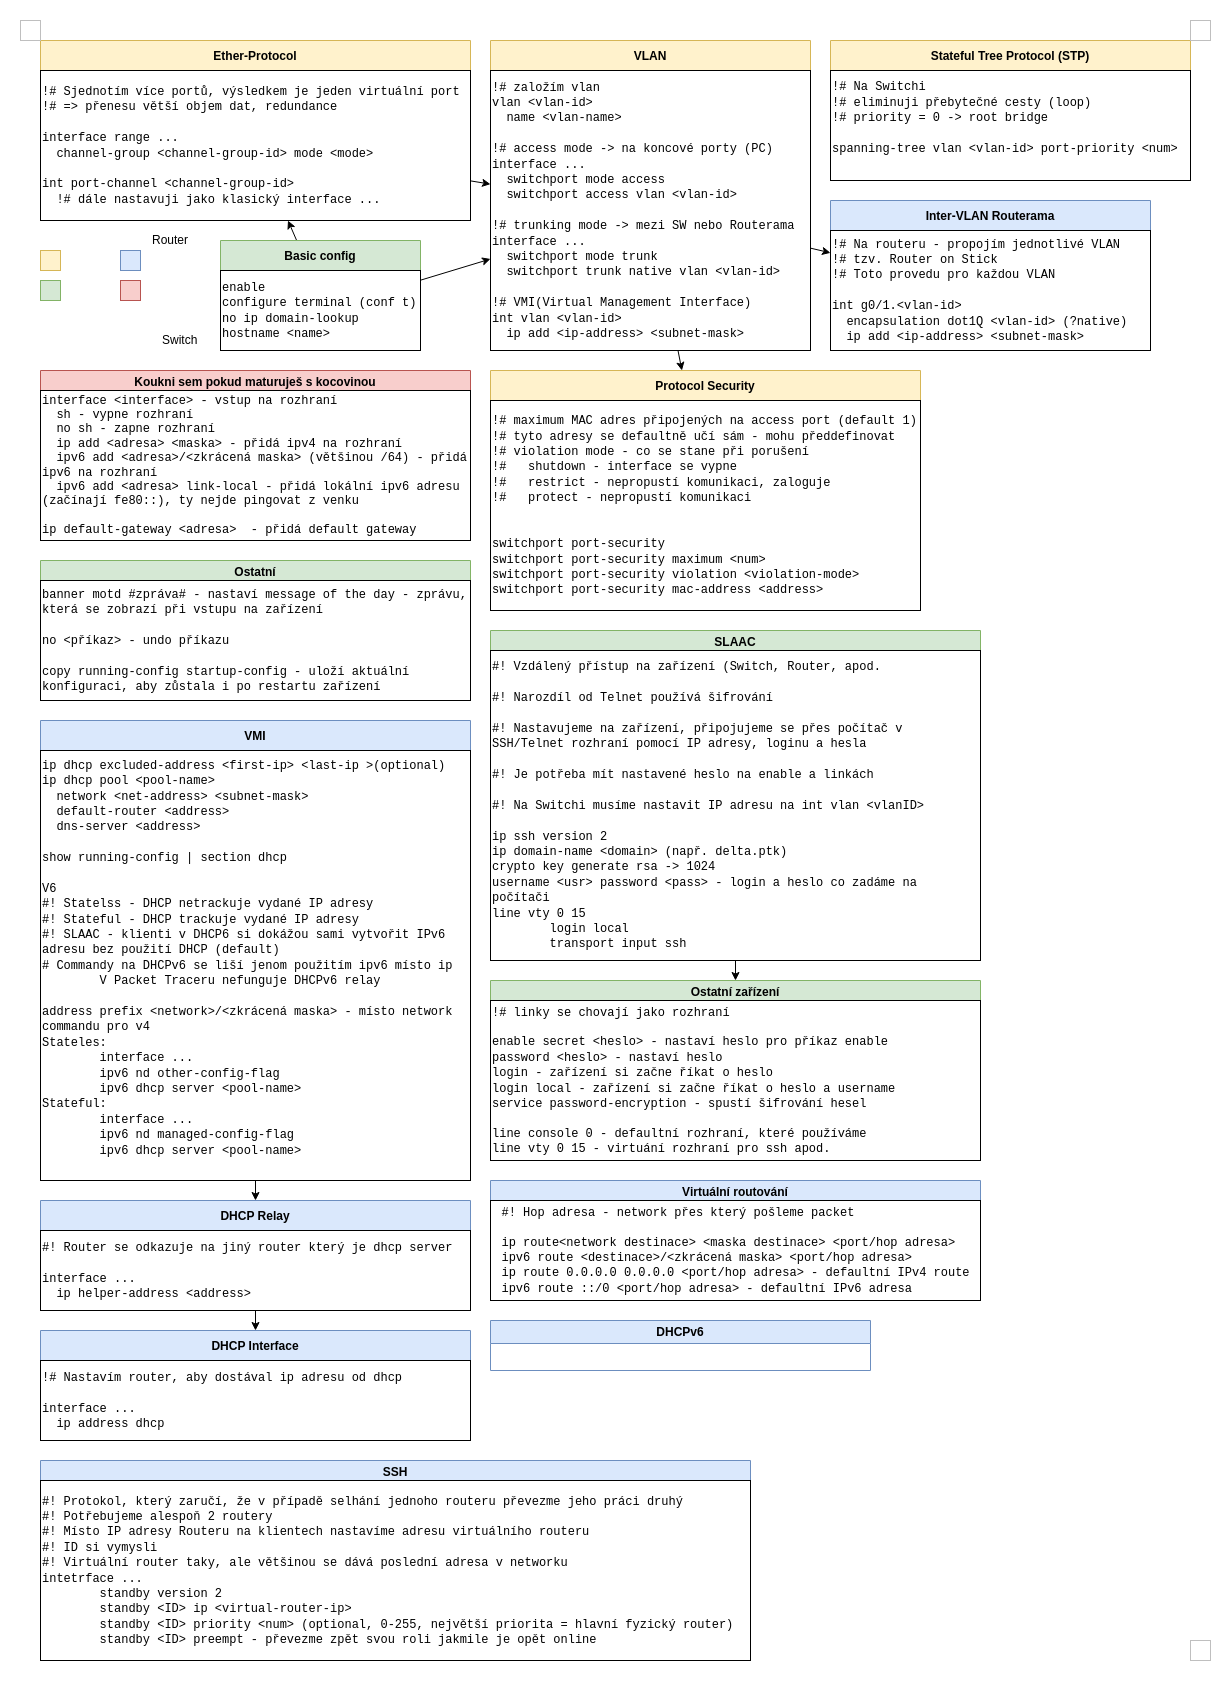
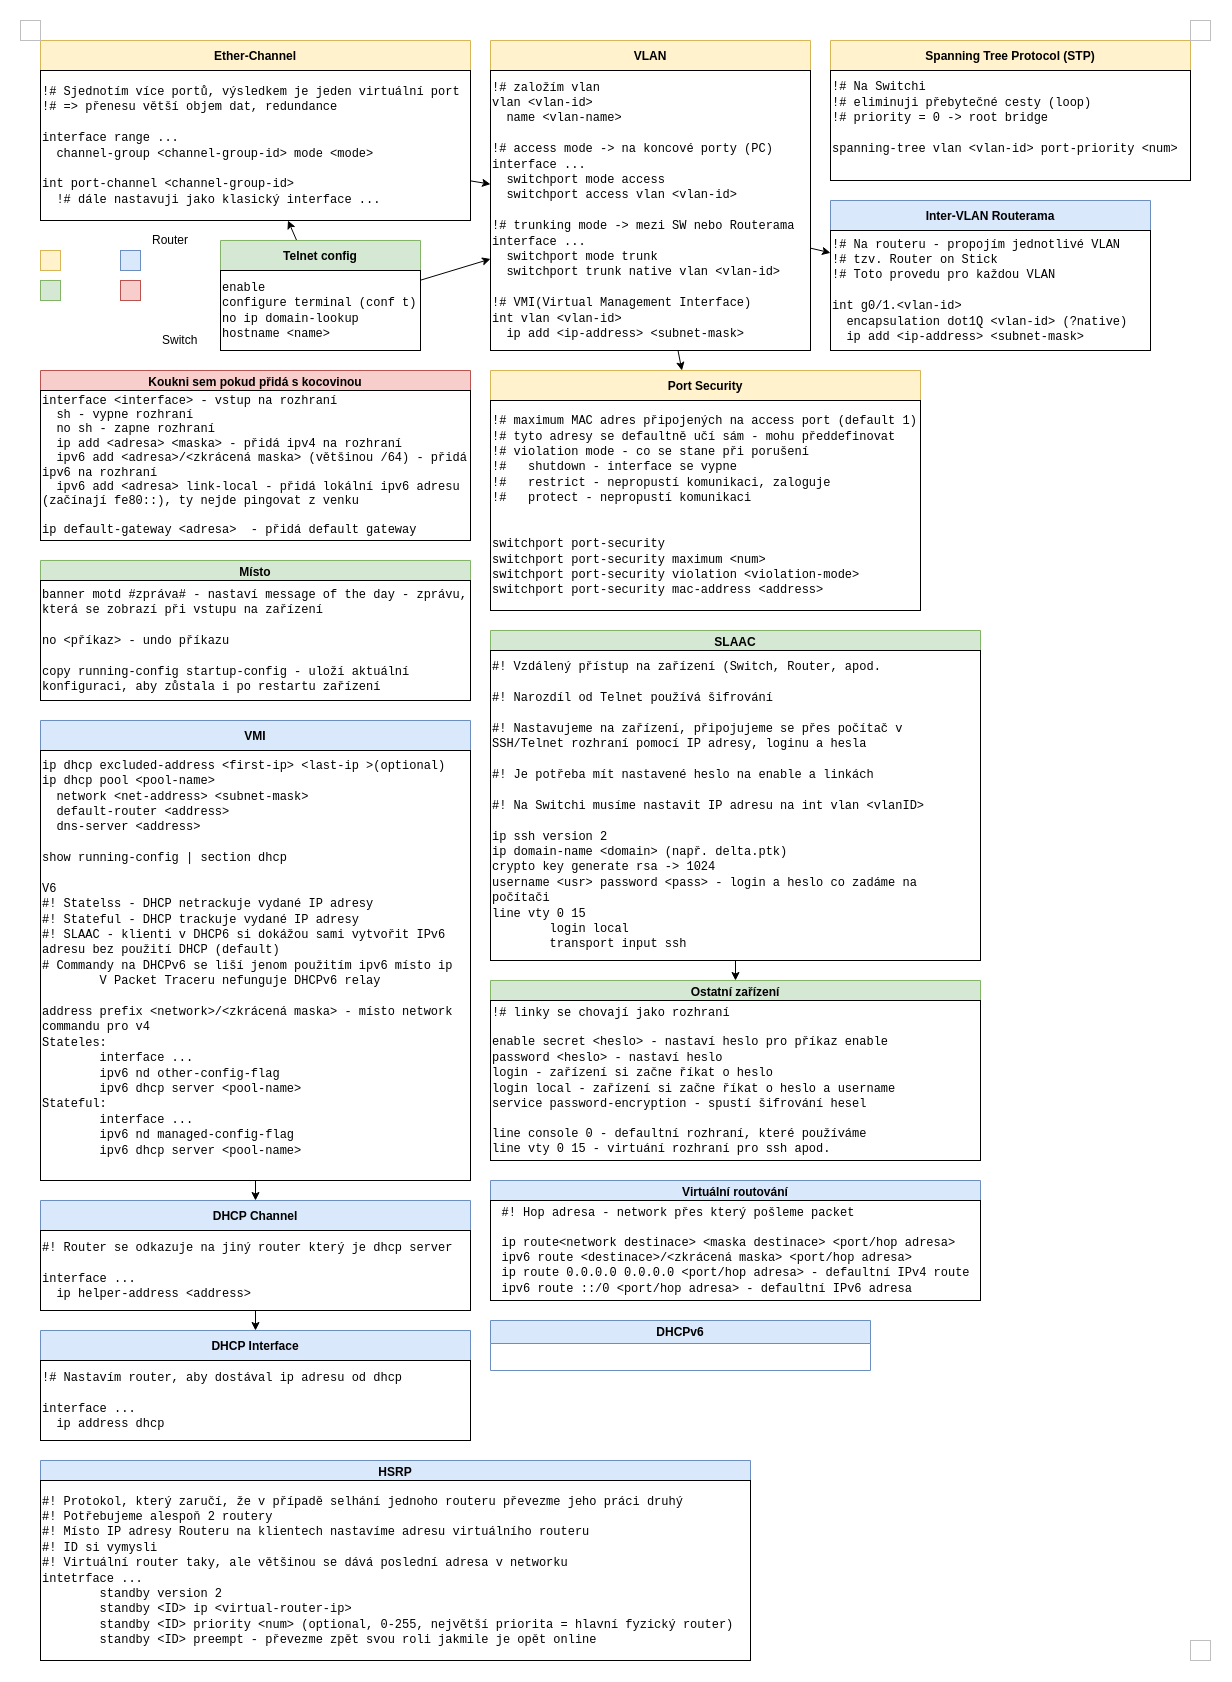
node "Ether-Protocol": label "Ether-Protocol" -> "Ether-Channel"
node "Stateful Tree Protocol (STP)": label "Stateful Tree Protocol (STP)" -> "Spanning Tree Protocol (STP)"
node "Basic config": label "Basic config" -> "Telnet config"
node "Koukni sem pokud maturuješ s kocovinou": label "Koukni sem pokud maturuješ s kocovinou" -> "Koukni sem pokud přidá s kocovinou"
node "Protocol Security": label "Protocol Security" -> "Port Security"
node "Ostatní": label "Ostatní" -> "Místo"
node "DHCP Relay": label "DHCP Relay" -> "DHCP Channel"
node "SSH": label "SSH" -> "HSRP"
